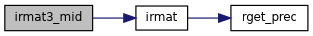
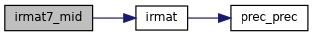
node "irmat3_mid": label "irmat3_mid" -> "irmat7_mid"
node "rget_prec": label "rget_prec" -> "prec_prec"
